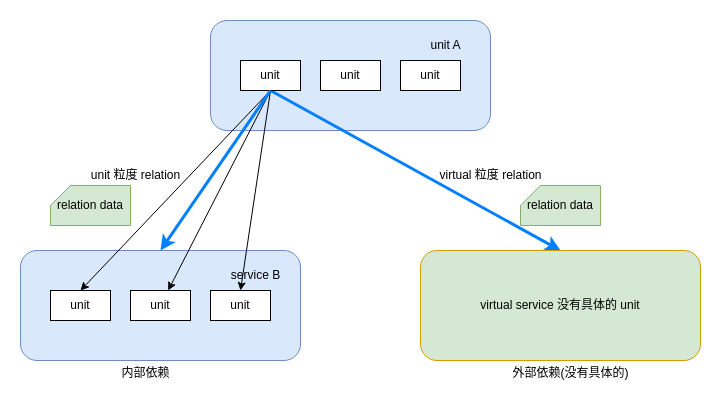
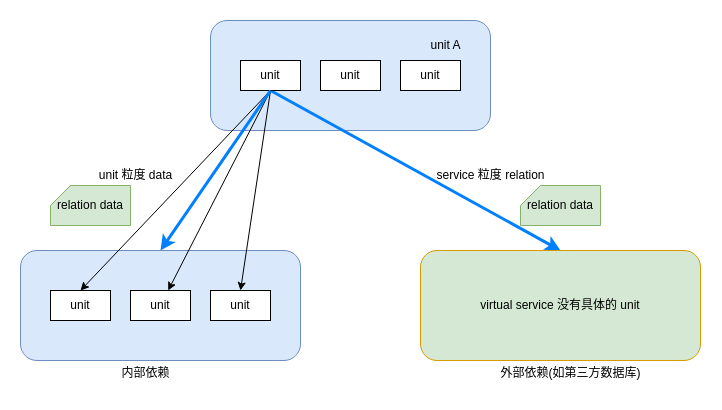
node "unit 粒度 relation": label "unit 粒度 relation" -> "unit 粒度 data"
node "virtual 粒度 relation": label "virtual 粒度 relation" -> "service 粒度 relation"
node "service B": removed
node "外部依赖(没有具体的)": label "外部依赖(没有具体的)" -> "外部依赖(如第三方数据库)"
